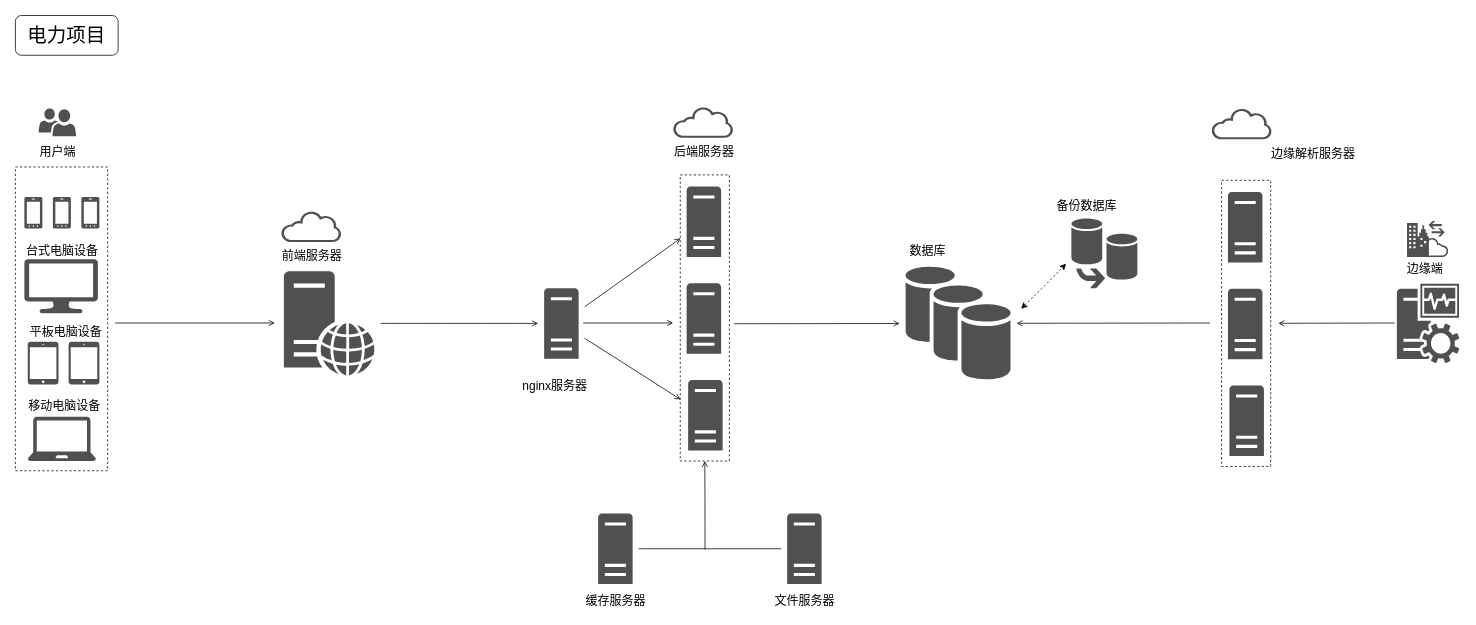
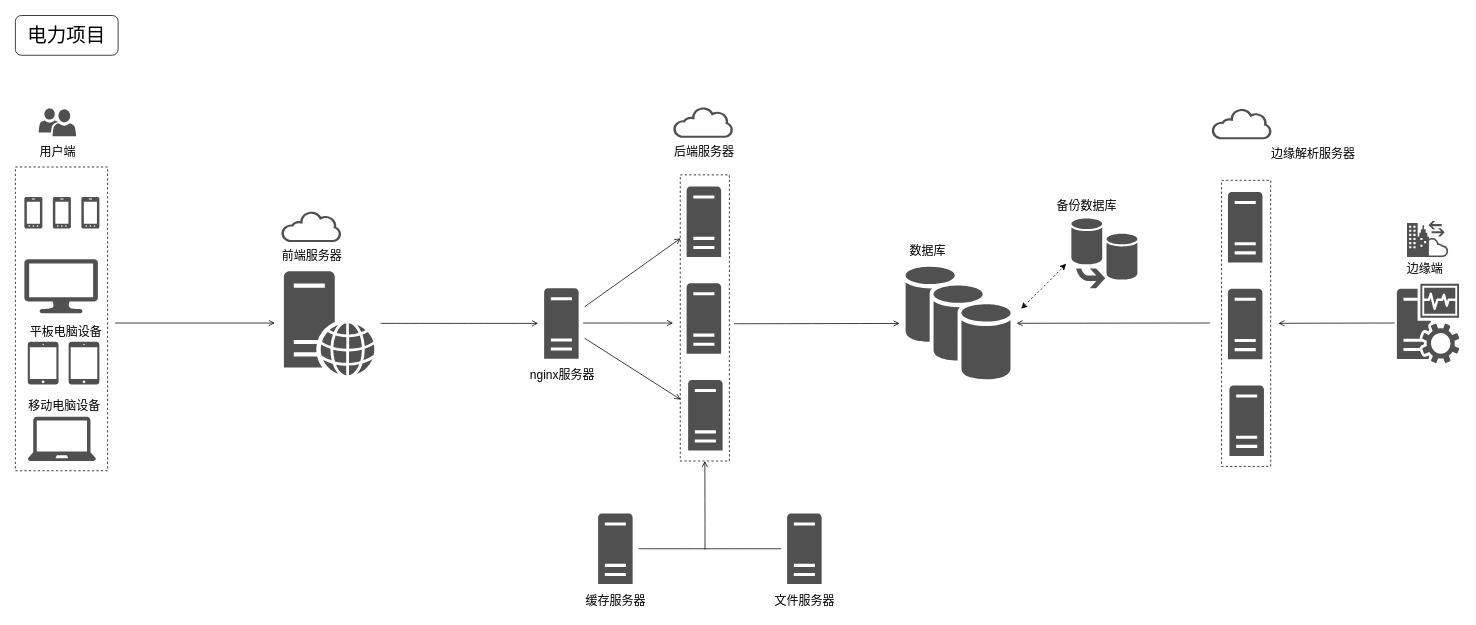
node "台式电脑设备": removed
node "nginx服务器": moved (555, 386) -> (562, 374)
